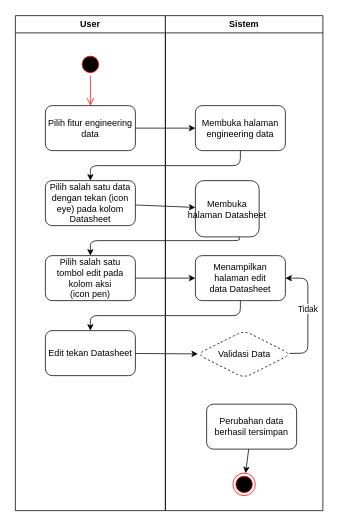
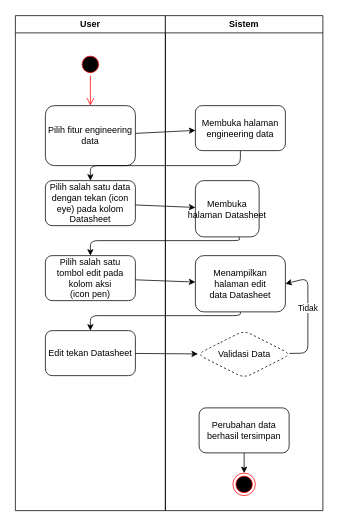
node "Pilih fitur engineering data": size 90x45 -> 90x60
node "Menampilkan halaman edit data Datasheet": size 90x45 -> 90x56
node "Perubahan data berhasil tersimpan": moved (252, 426) -> (244, 430)
